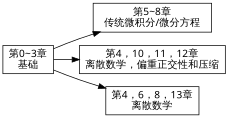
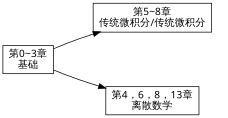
node "第5~8章 传统微积分/微分方程": label "第5~8章 传统微积分/微分方程" -> "第5~8章 传统微积分/传统微积分"
node "第4，10，11，12章 离散数学，偏重正交性和压缩": removed
